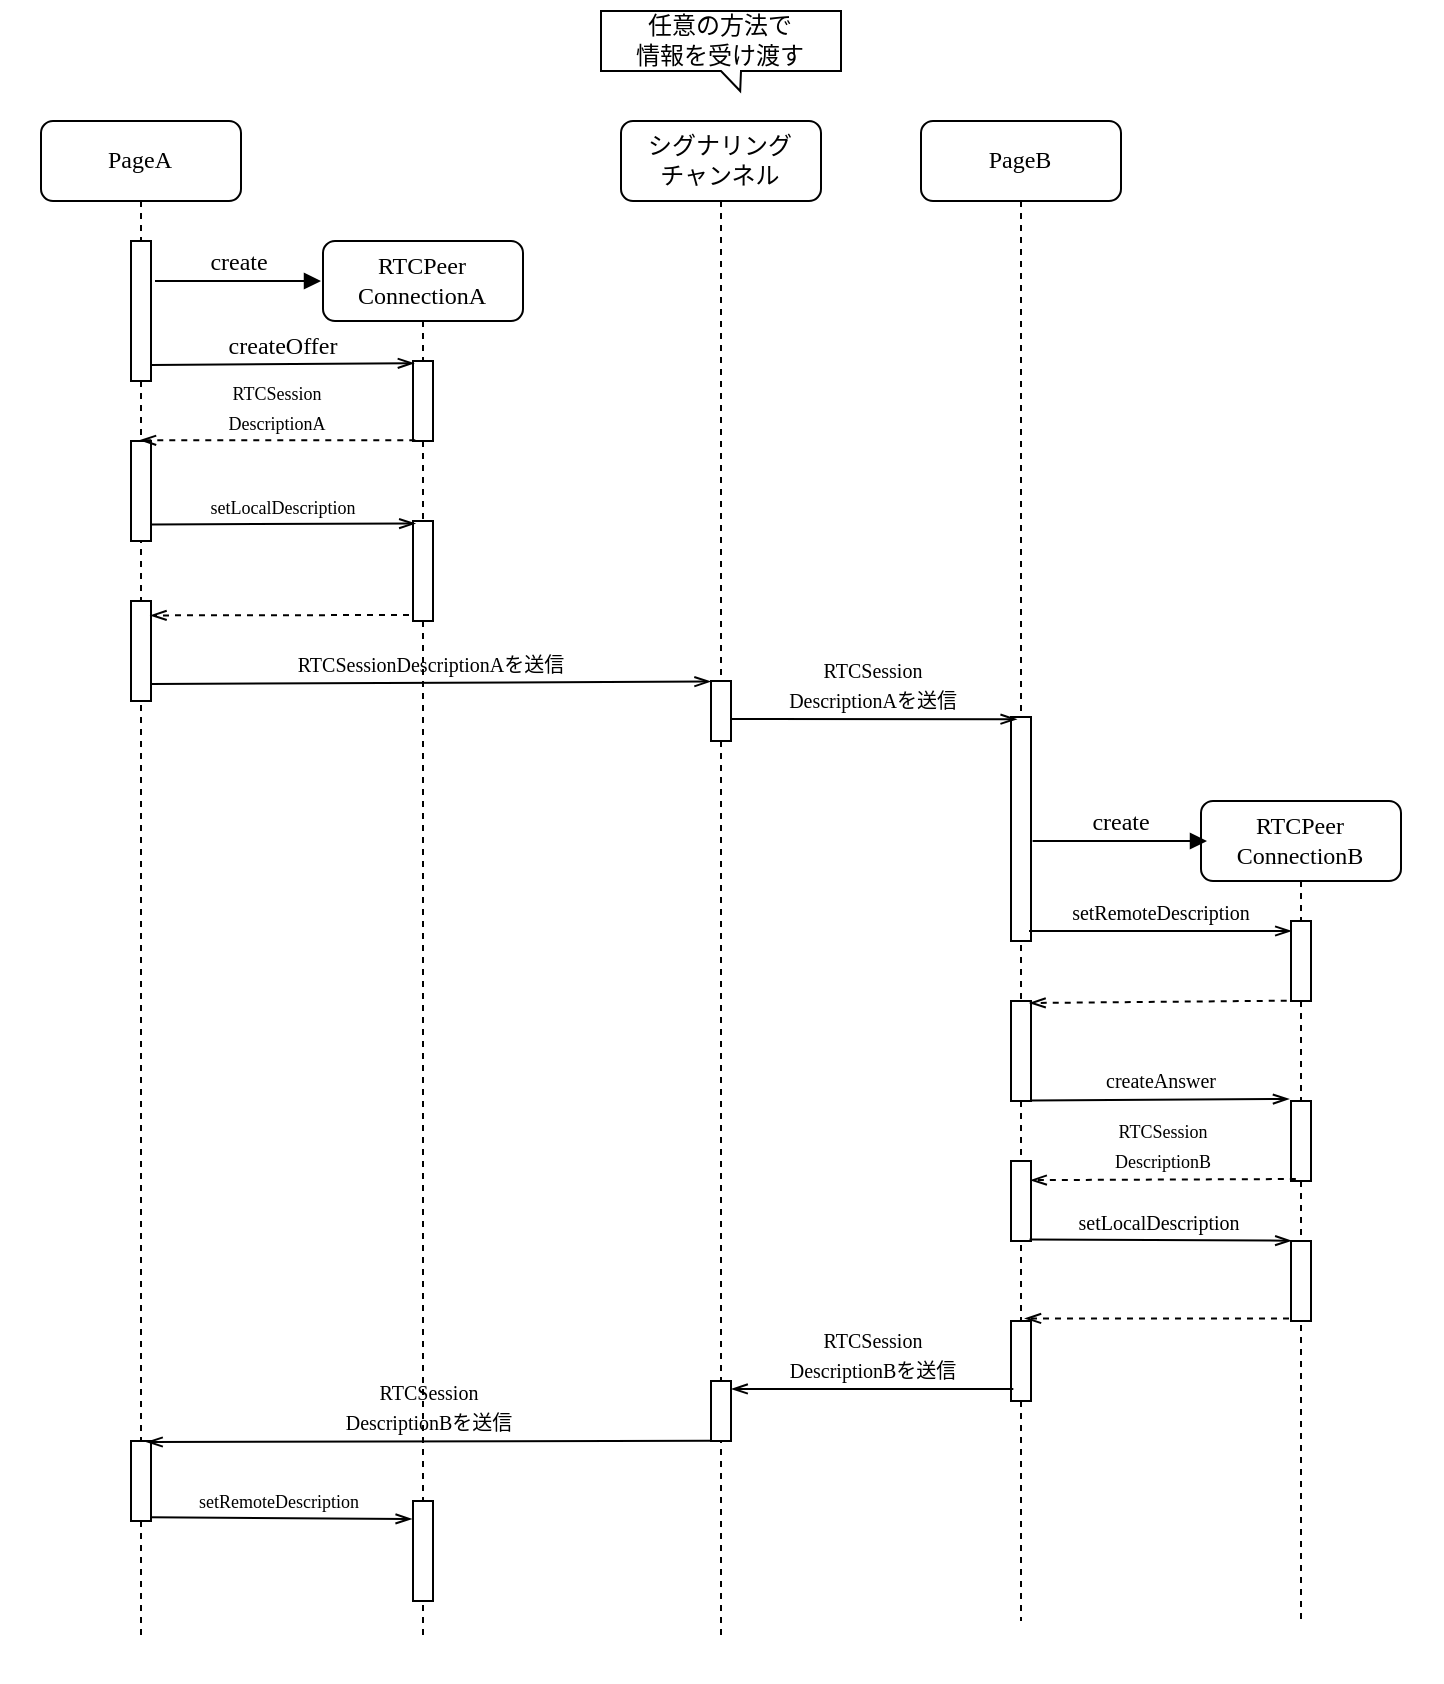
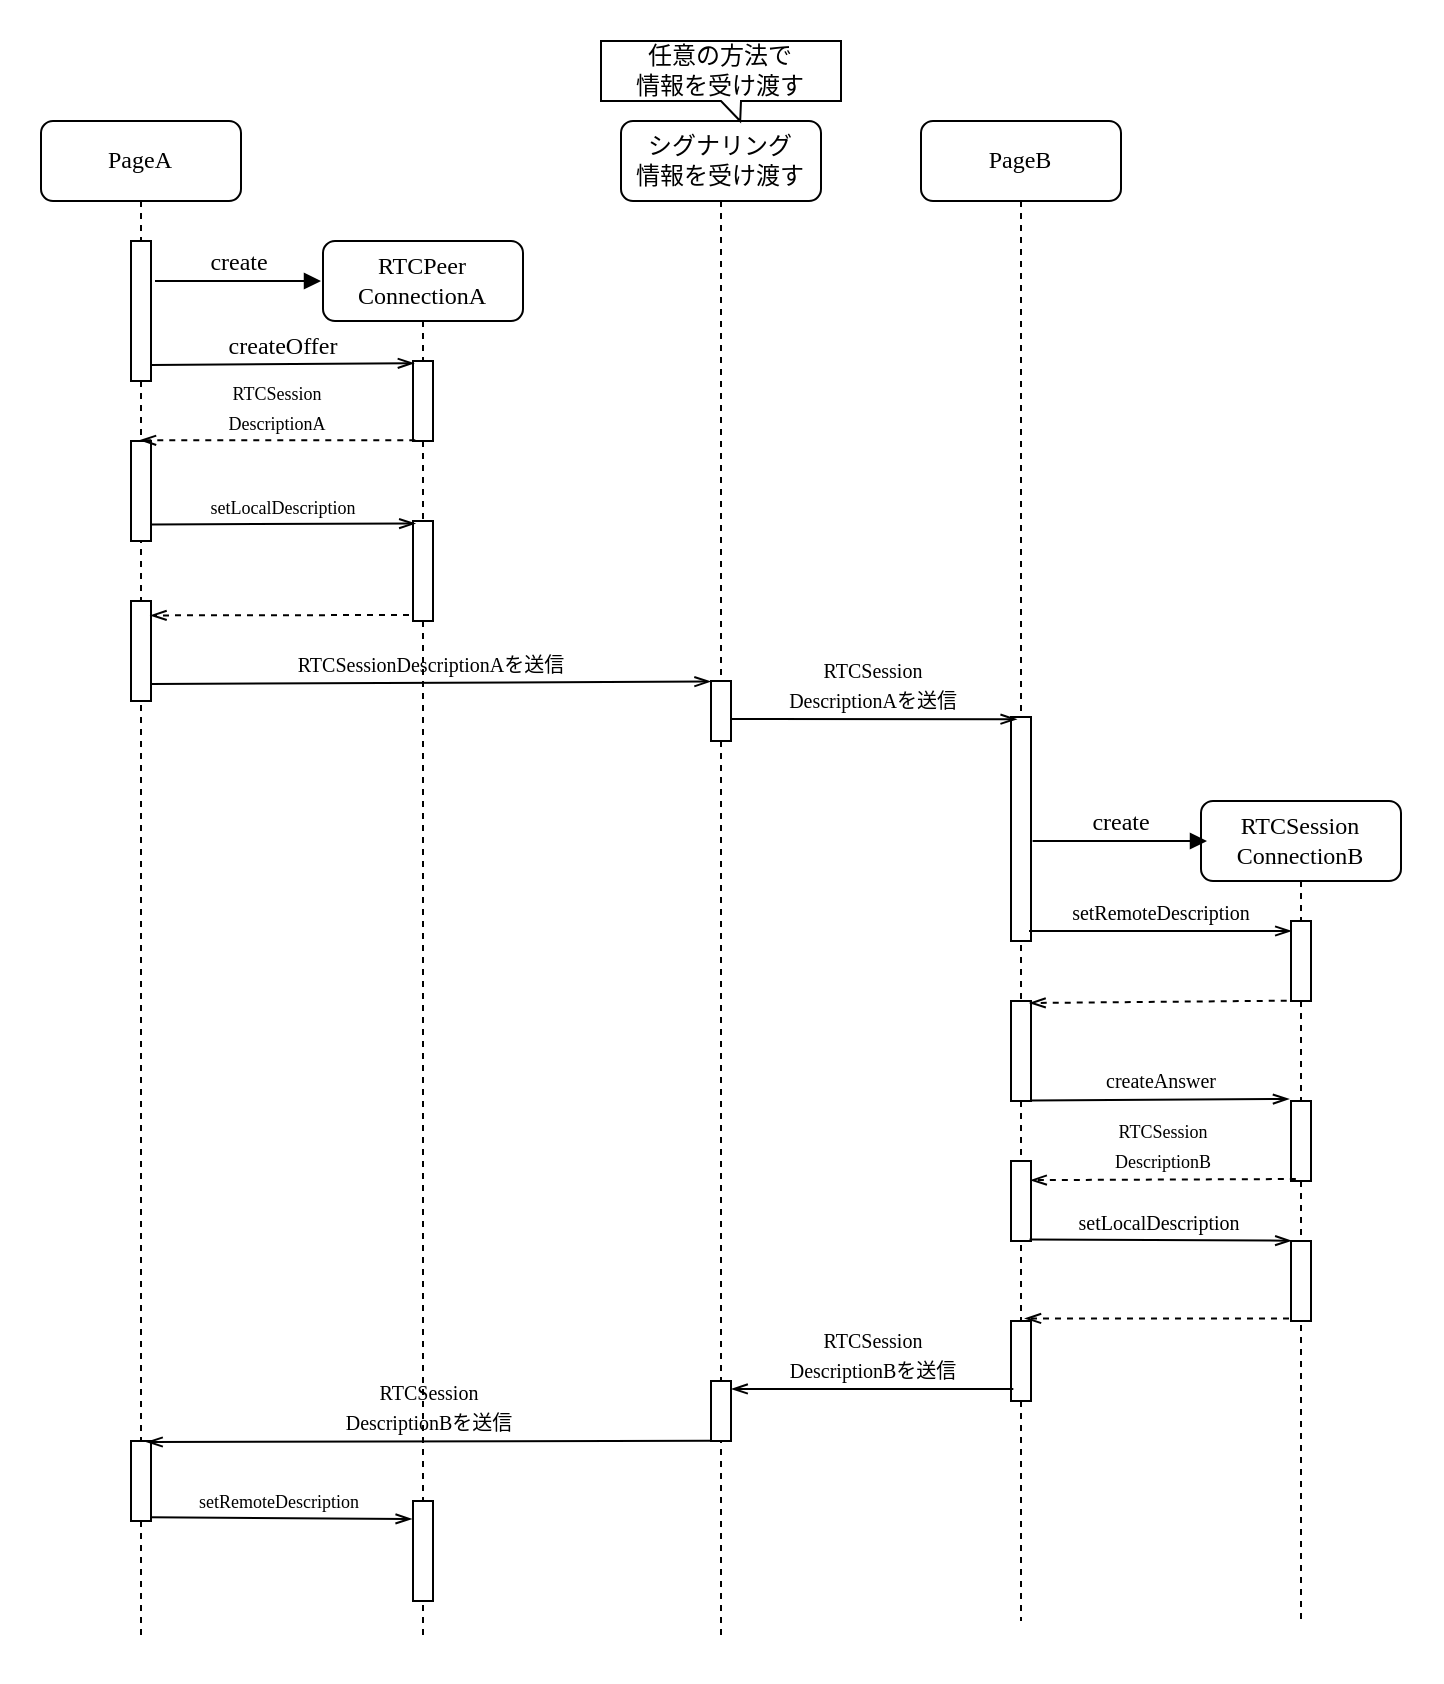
node "任意の方法で 情報を受け渡す": moved (721, 51) -> (721, 81)
node "シグナリング チャンネル": label "シグナリング チャンネル" -> "シグナリング 情報を受け渡す"
node "RTCPeer ConnectionB": label "RTCPeer ConnectionB" -> "RTCSession ConnectionB"
